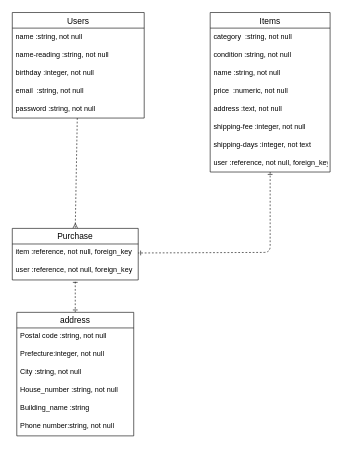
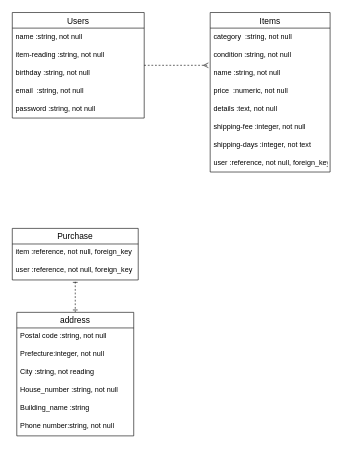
node "name-reading :string, not null": label "name-reading :string, not null" -> "item-reading :string, not null"
edge "Users" -> "condition :string, not null": added
node "birthday :integer, not null": label "birthday :integer, not null" -> "birthday :string, not null"
node "address :text, not null": label "address :text, not null" -> "details :text, not null"
edge "Users" -> "Purchase": removed
edge "Items" -- "item :reference, not null, foreign_key": removed
node "City :string, not null": label "City :string, not null" -> "City :string, not reading"
